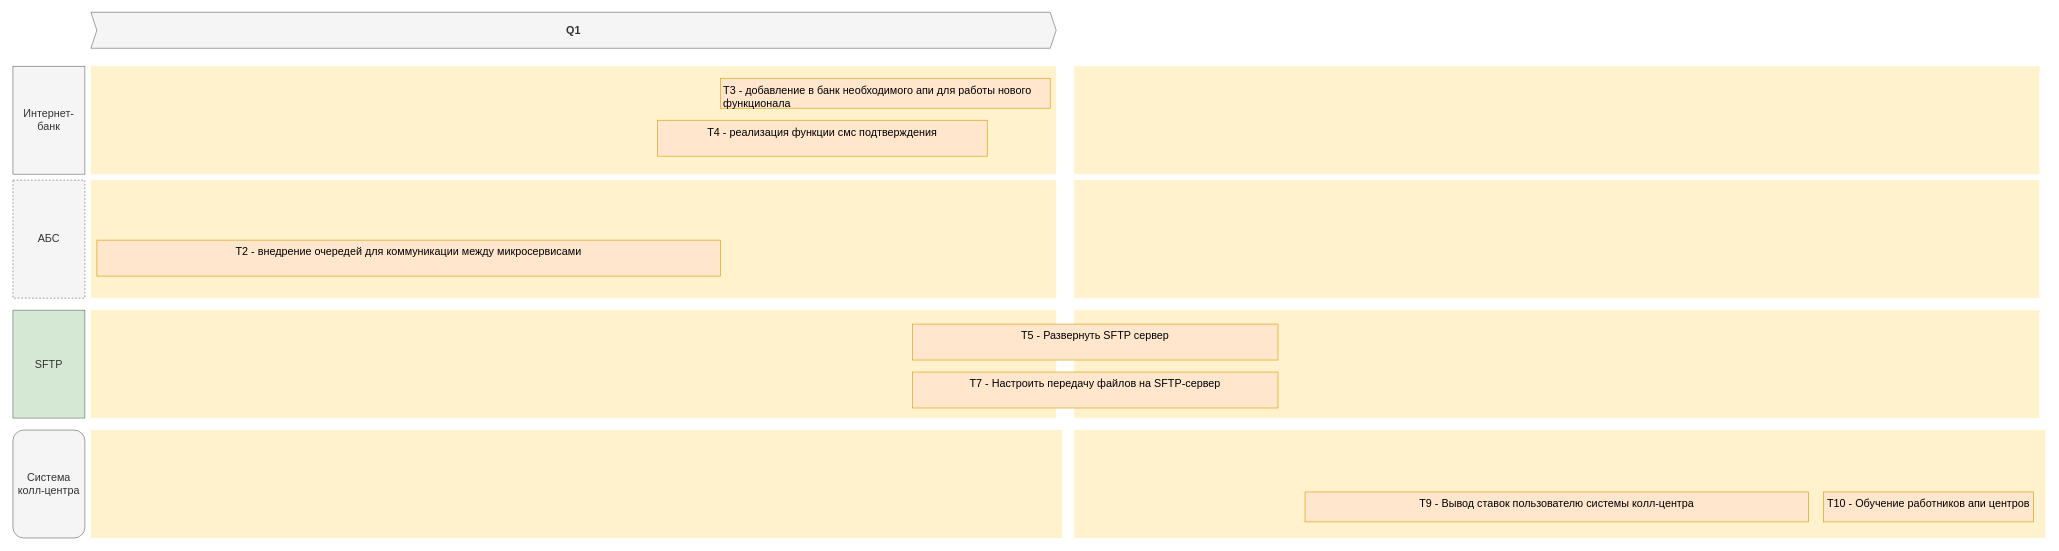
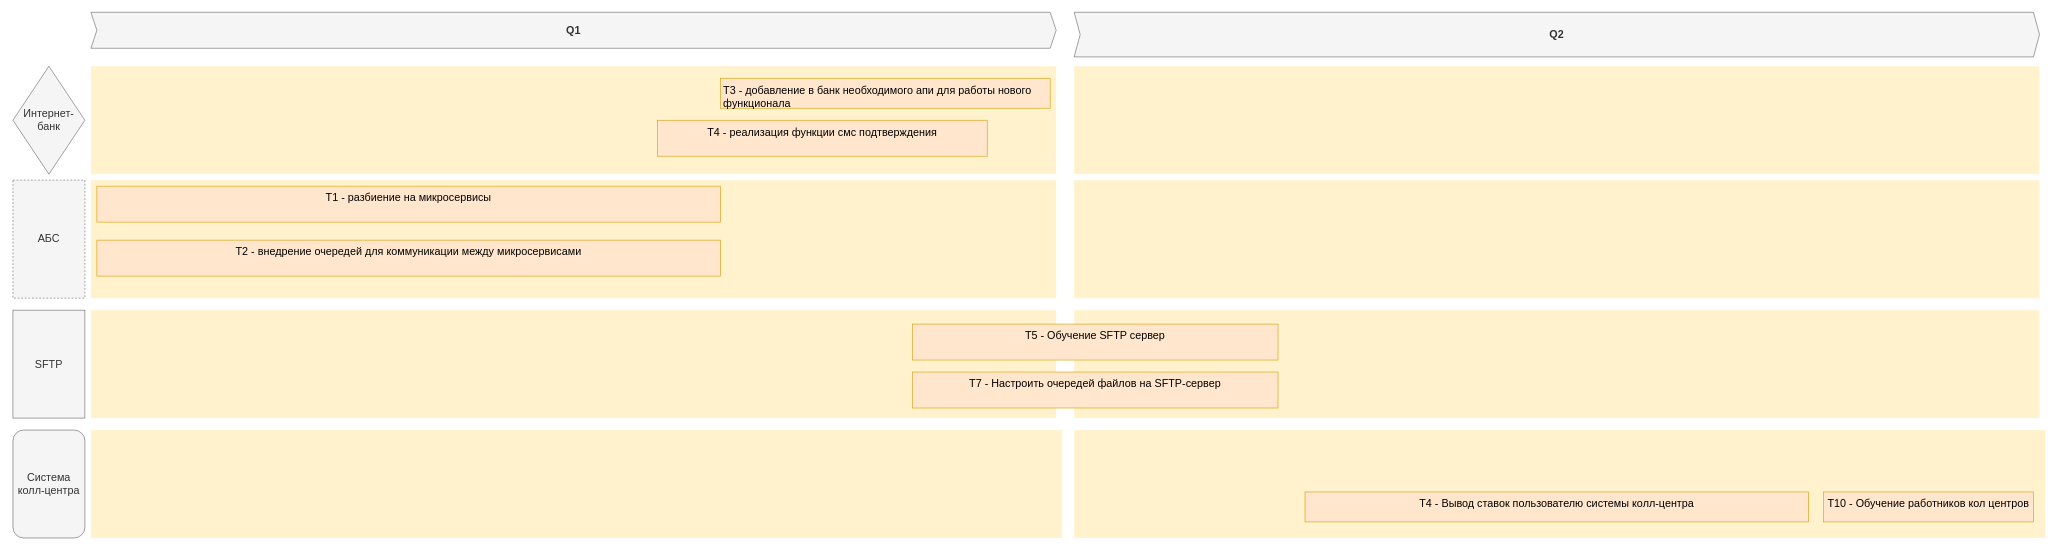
node "Q2": added
node "Интернет-банк": shape rectangle -> diamond
node "T1 - разбиение на микросервисы": added
node "T5 - Развернуть SFTP сервер": label "T5 - Развернуть SFTP сервер" -> "T5 - Обучение SFTP сервер"
node "SFTP": fillcolor #d5e8d4 -> #f5f5f5
node "T7 - Настроить передачу файлов на SFTP-сервер": label "T7 - Настроить передачу файлов на SFTP-сервер" -> "T7 - Настроить очередей файлов на SFTP-сервер"
node "T9 - Вывод ставок пользователю системы колл-центра": label "T9 - Вывод ставок пользователю системы колл-центра" -> "T4 - Вывод ставок пользователю системы колл-центра"
node "T10 - Обучение работников апи центров": label "T10 - Обучение работников апи центров" -> "T10 - Обучение работников кол центров"
